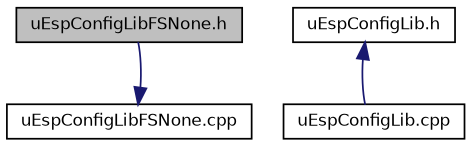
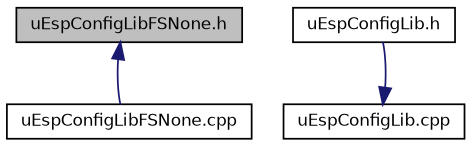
edge "uEspConfigLibFSNone.h" -> "uEspConfigLibFSNone.cpp": reversed
edge "uEspConfigLib.cpp" -> "uEspConfigLib.h": reversed
